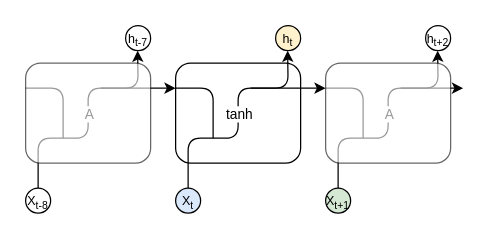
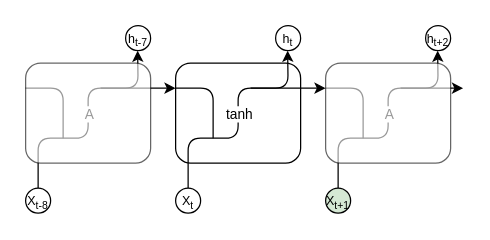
node "ht": fillcolor #fff2cc -> #ffffff
node "Xt": fillcolor #dae8fc -> #ffffff
